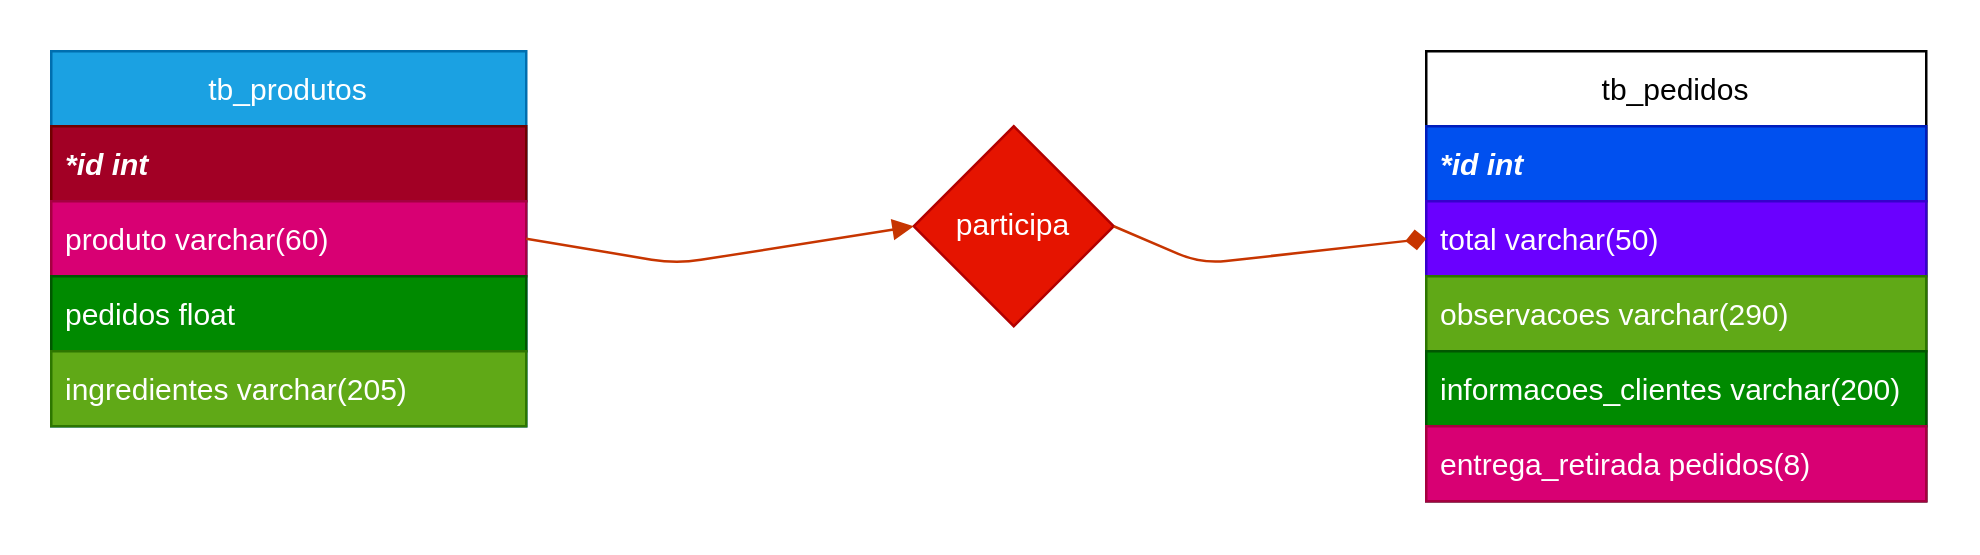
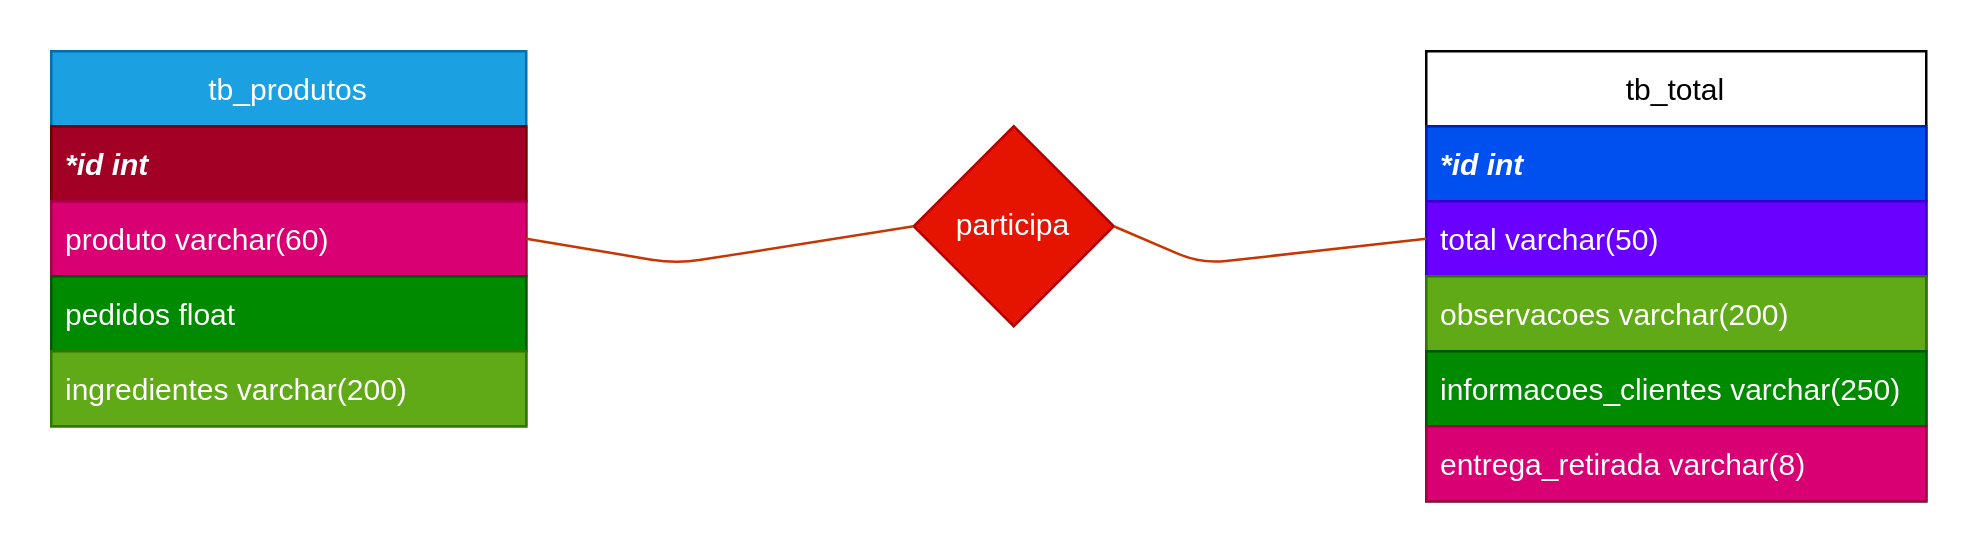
node "tb_pedidos": label "tb_pedidos" -> "tb_total"
edge "produto varchar(60)" -> "participa": arrowhead block -> none
edge "participa" -> "total varchar(50)": arrowhead diamond -> none
node "observacoes varchar(290)": label "observacoes varchar(290)" -> "observacoes varchar(200)"
node "ingredientes varchar(205)": label "ingredientes varchar(205)" -> "ingredientes varchar(200)"
node "informacoes_clientes varchar(200)": label "informacoes_clientes varchar(200)" -> "informacoes_clientes varchar(250)"
node "entrega_retirada pedidos(8)": label "entrega_retirada pedidos(8)" -> "entrega_retirada varchar(8)"
